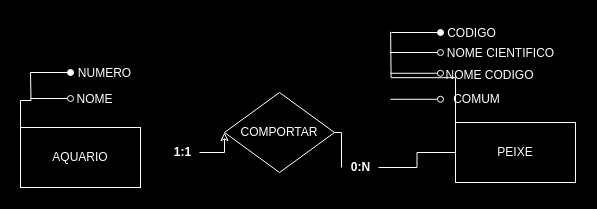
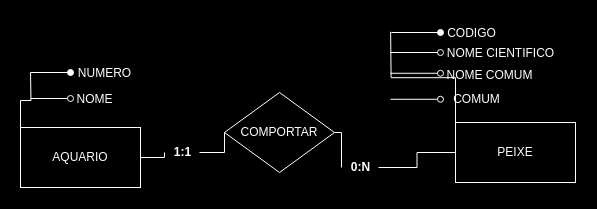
node "NOME CODIGO": label "NOME CODIGO" -> "NOME COMUM"
edge "1:1" -> "COMPORTAR": arrowhead classic -> none
edge "1:1" -- "AQUARIO": added
